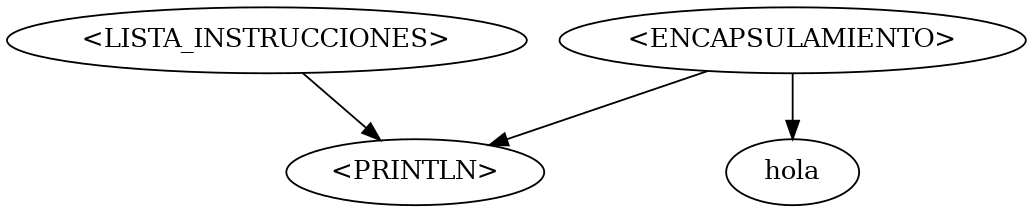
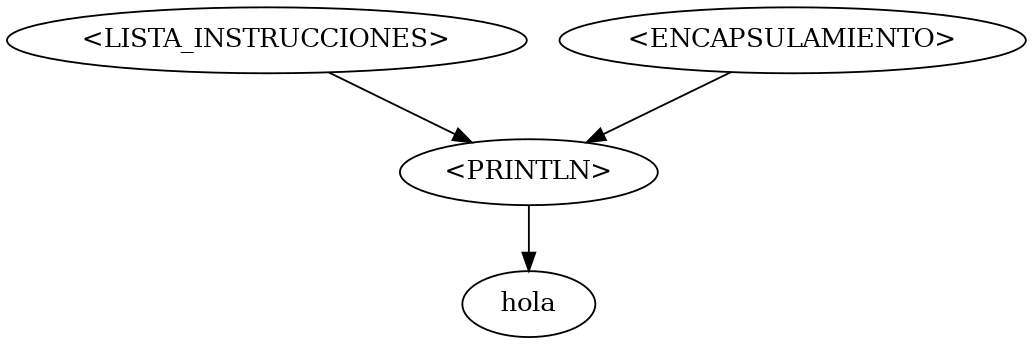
edge "<ENCAPSULAMIENTO>" -> "hola": now "<PRINTLN>" -> "hola"
